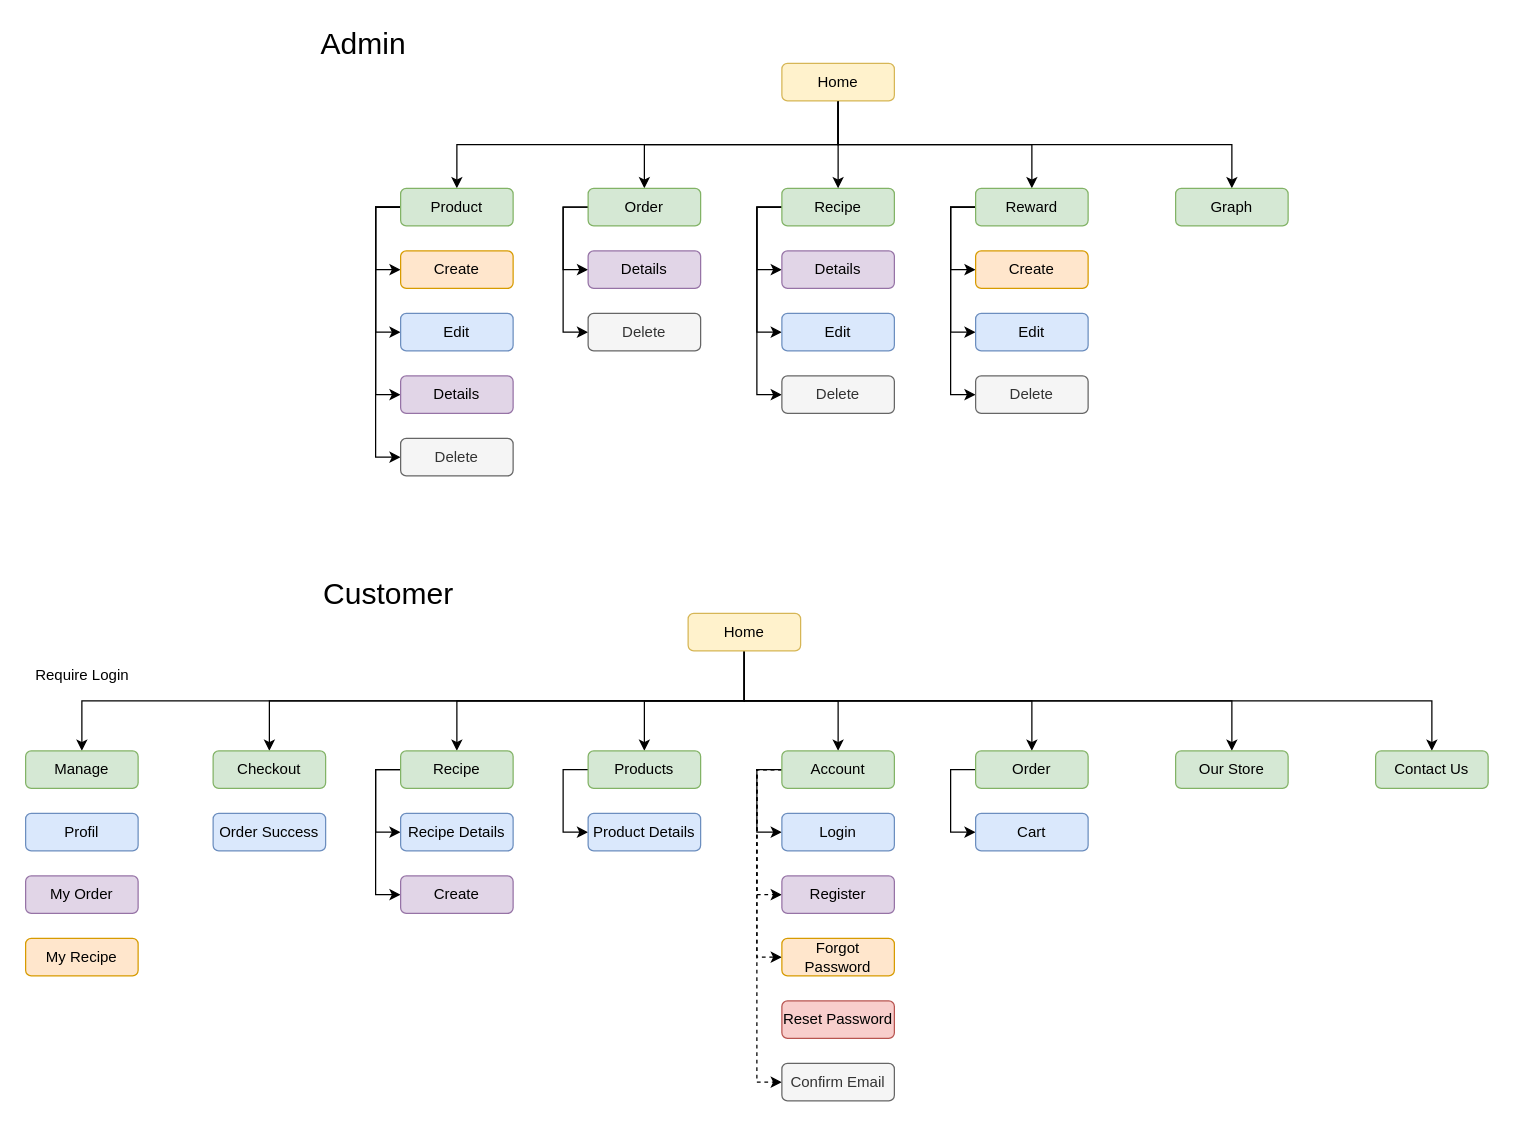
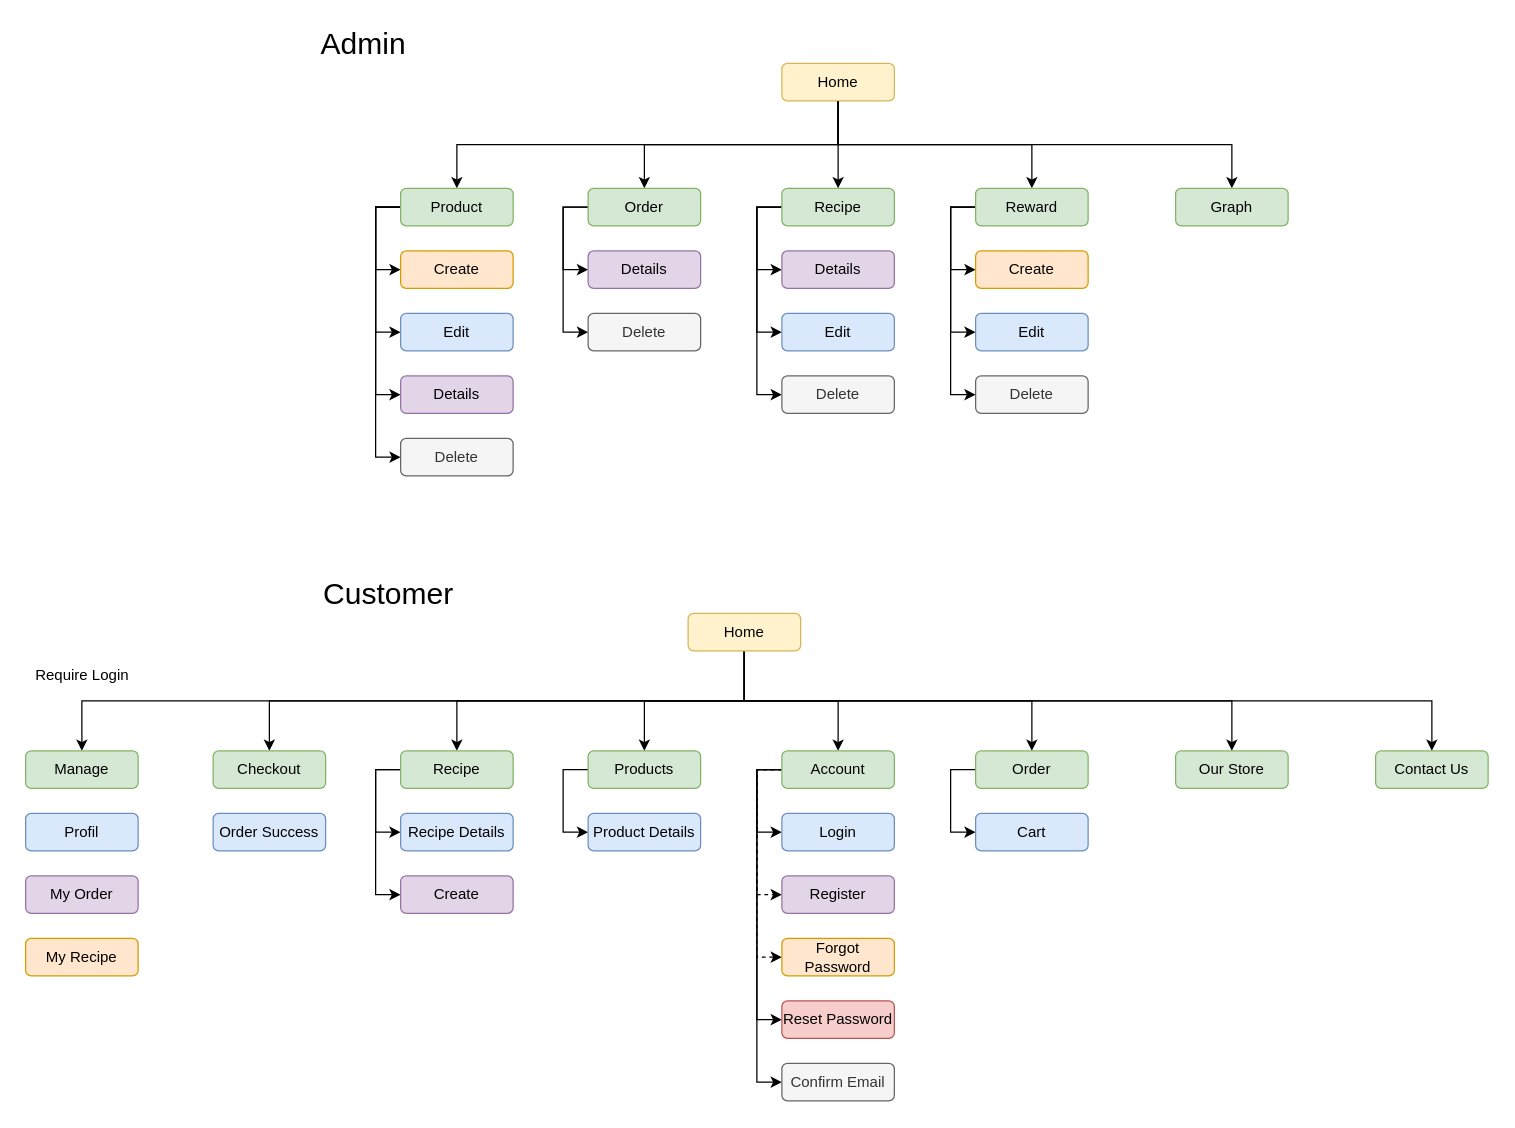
edge "Account" -> "Reset Password": added
edge "Account" -> "Confirm Email": style dashed -> solid
